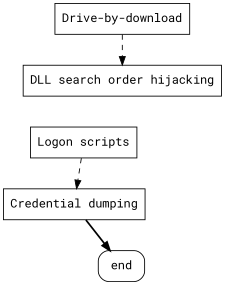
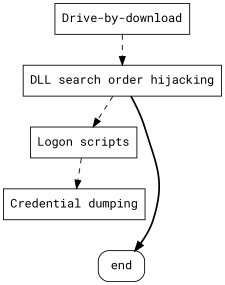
edge "DLL search order hijacking" -> "Logon scripts": added
edge "Credential dumping" -> "end": now "DLL search order hijacking" -> "end"
